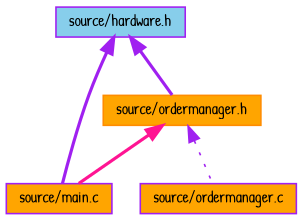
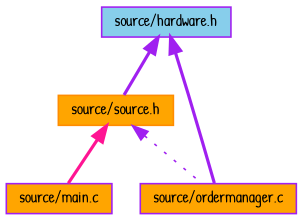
node "source/ordermanager.h": label "source/ordermanager.h" -> "source/source.h"
edge "source/main.c" -> "source/hardware.h": now "source/ordermanager.c" -> "source/hardware.h"
